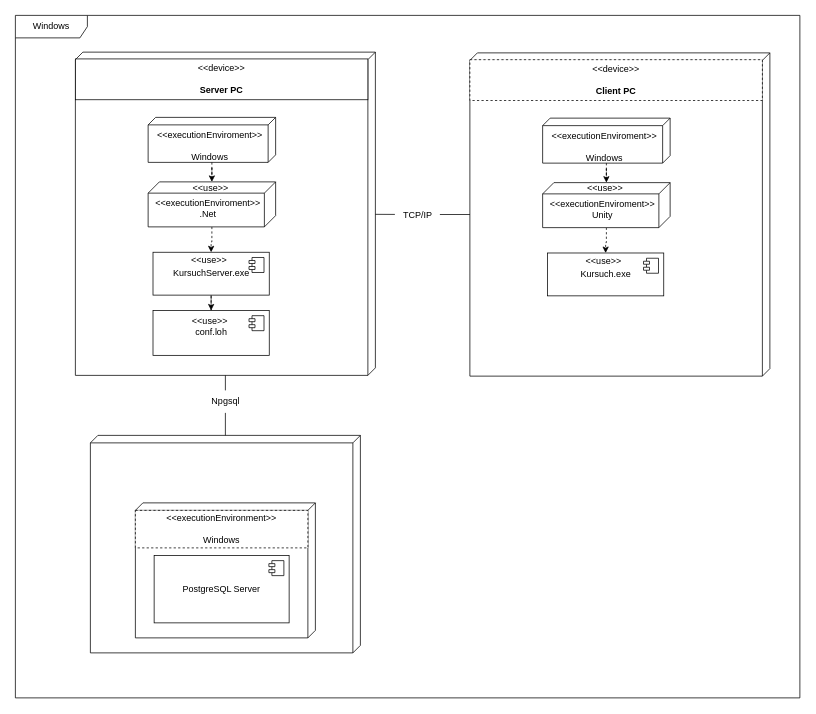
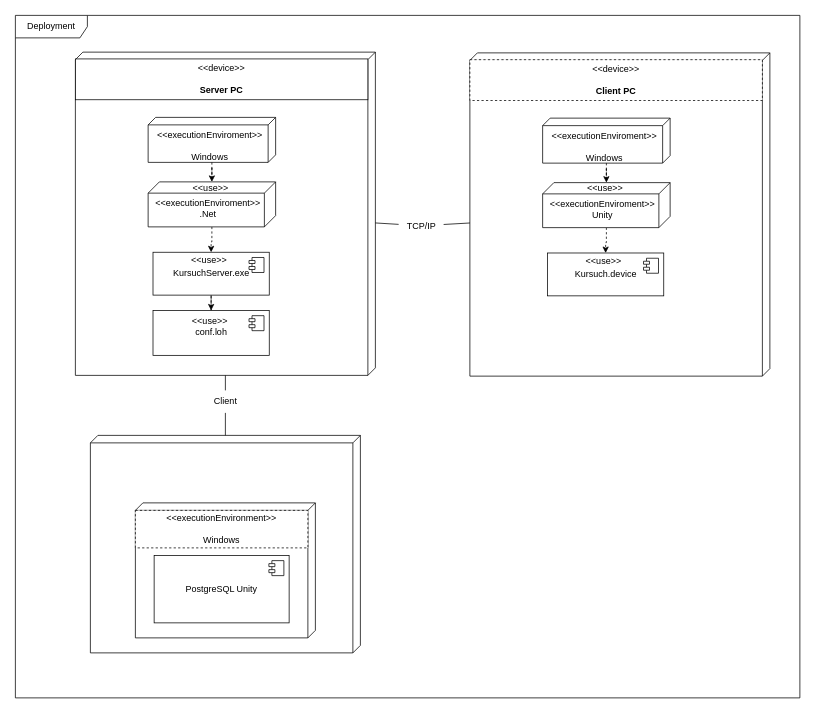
node "Windows": label "Windows" -> "Deployment"
node "TCP/IP": moved (417, 215) -> (421, 226)
node "Kursuch.exe": label "Kursuch.exe" -> "Kursuch.device"
node "Npgsql": label "Npgsql" -> "Client"
node "PostgreSQL Server": label "PostgreSQL Server" -> "PostgreSQL Unity"
